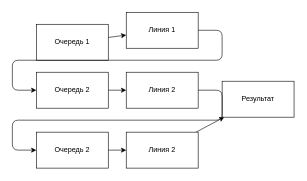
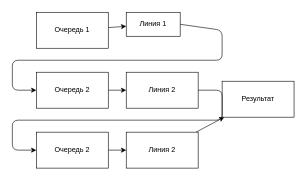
node "Линия 1": size 72x36 -> 54x24
node "Очередь 1": moved (72, 42) -> (72, 30)
